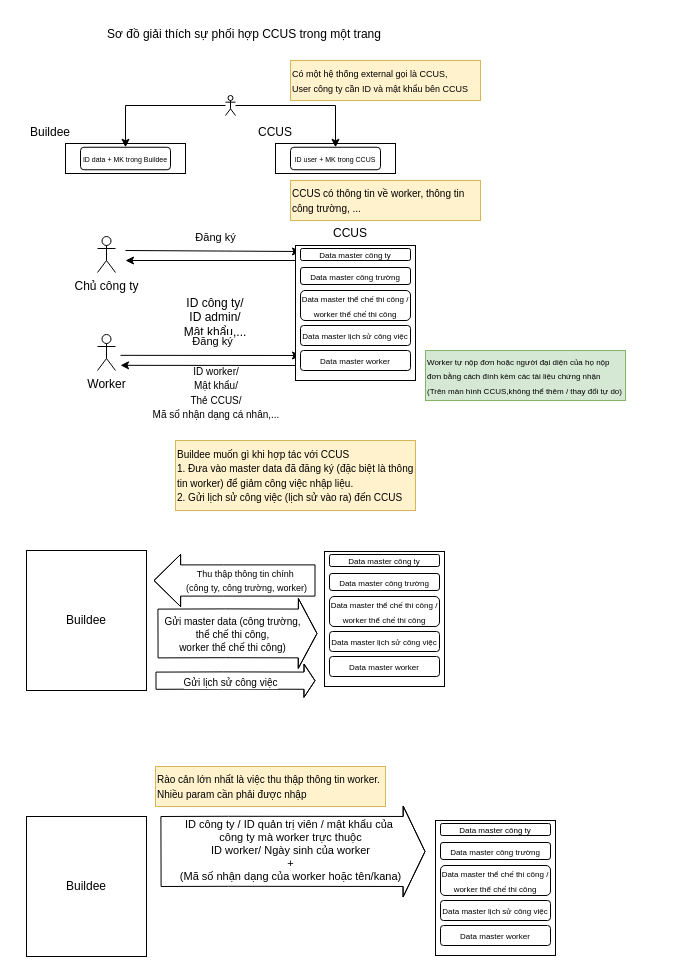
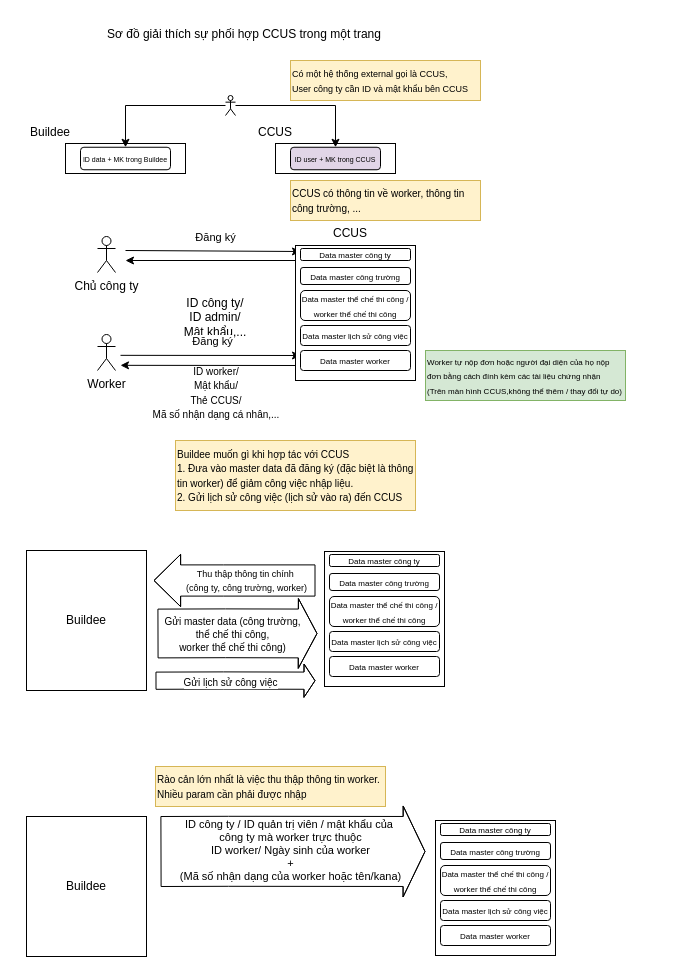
node "ID user + MK trong CCUS": fillcolor #ffffff -> #e1d5e7
